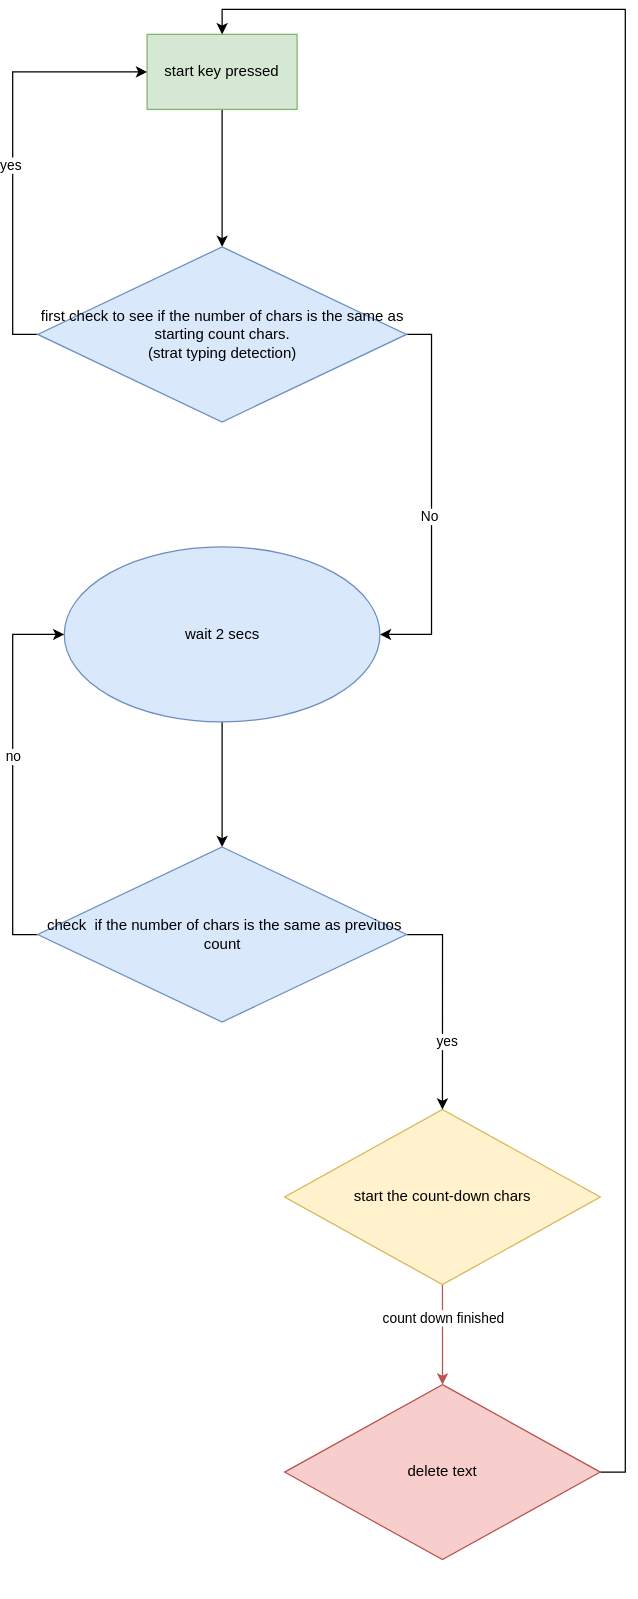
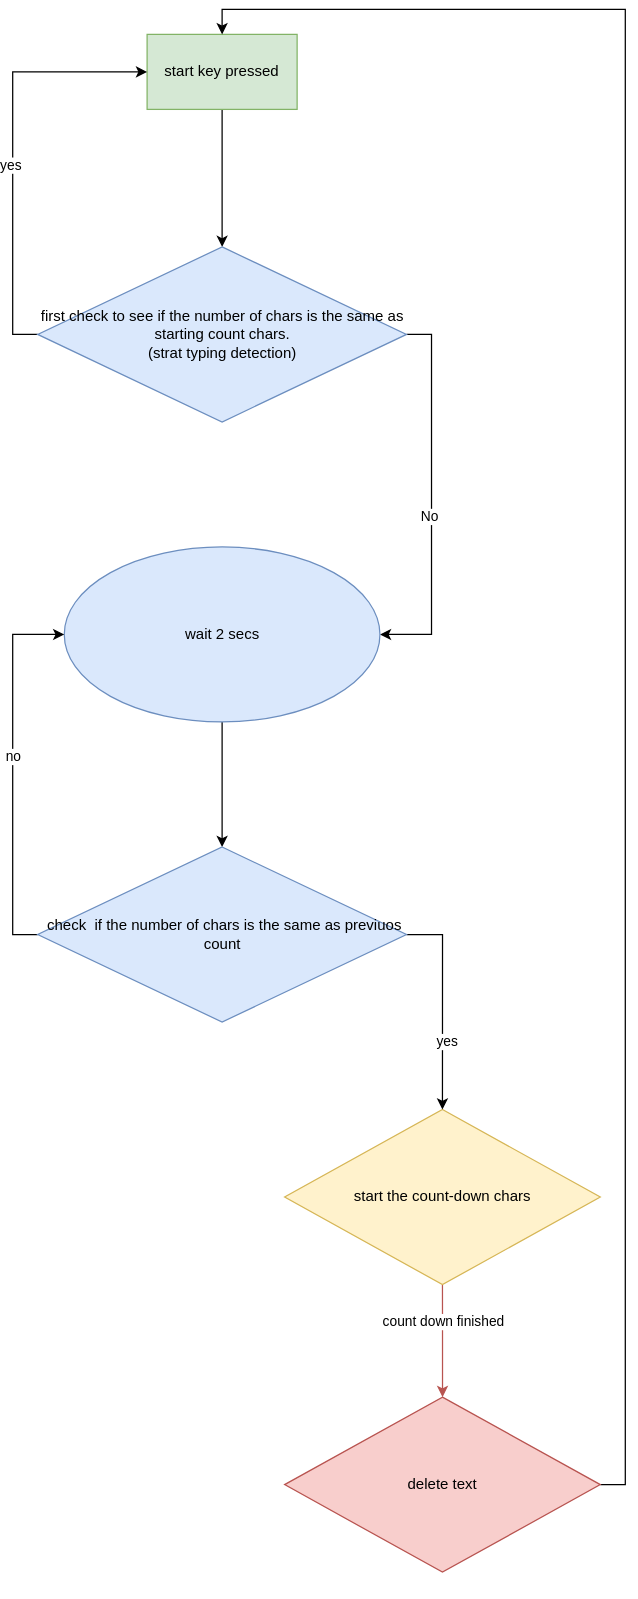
node "delete text": moved (442, 1472) -> (442, 1484)
